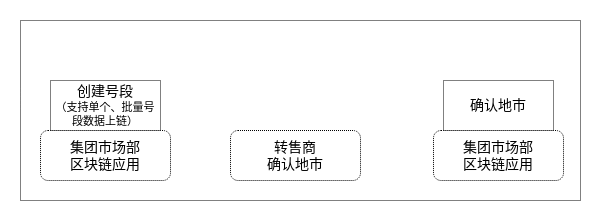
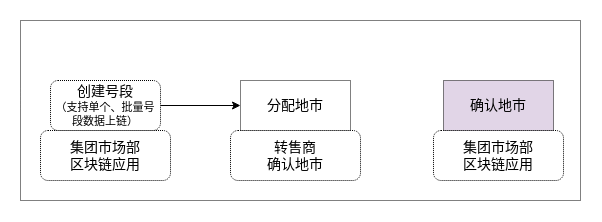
node "创建号段 （支持单个、批量号段数据上链）": shape rectangle -> rounded rectangle
edge "创建号段 （支持单个、批量号段数据上链）" -> "分配地市": added
node "分配地市": added
node "确认地市": fillcolor #ffffff -> #e1d5e7
